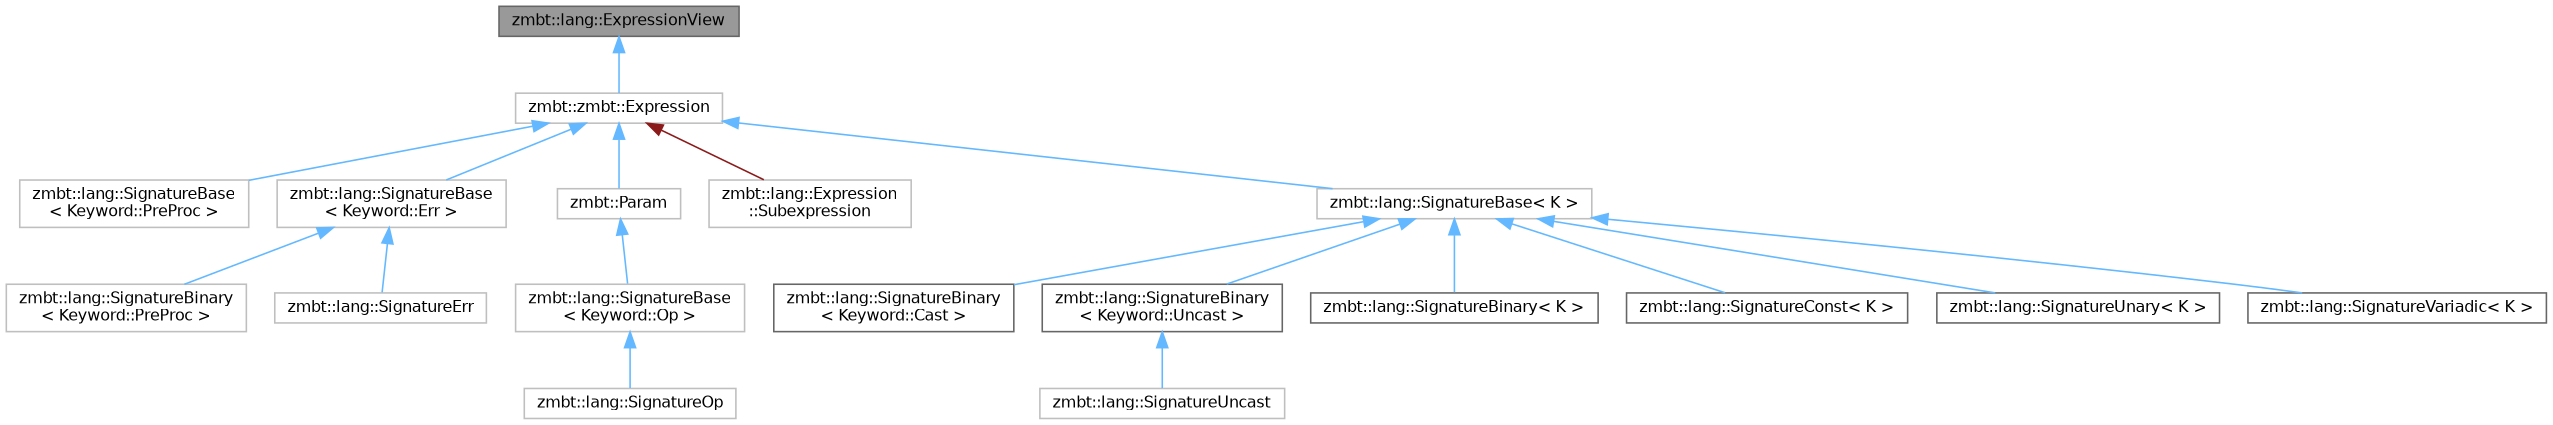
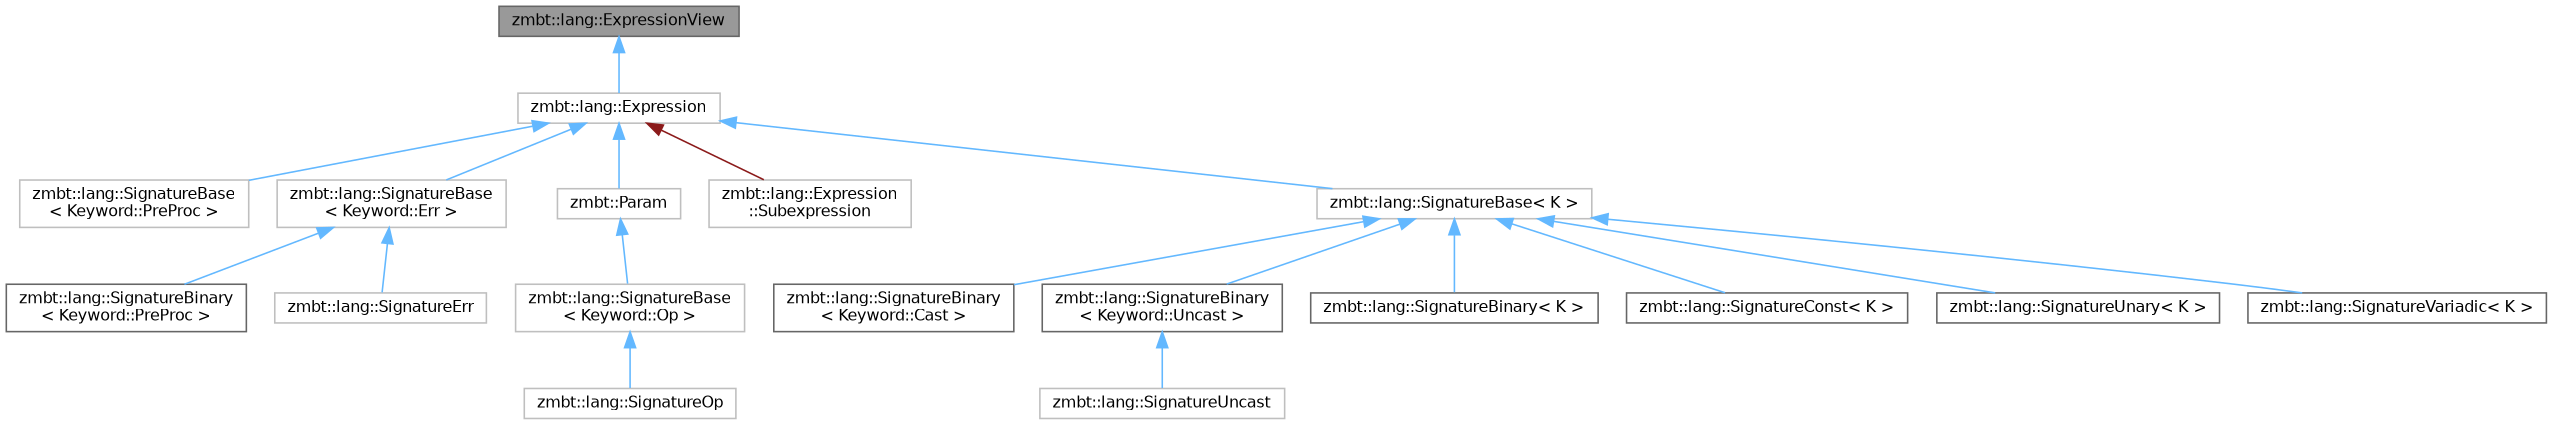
node "zmbt::zmbt::Expression": label "zmbt::zmbt::Expression" -> "zmbt::lang::Expression"
node "zmbt::lang::SignatureBinary < Keyword::PreProc >": color grey75 -> gray40
